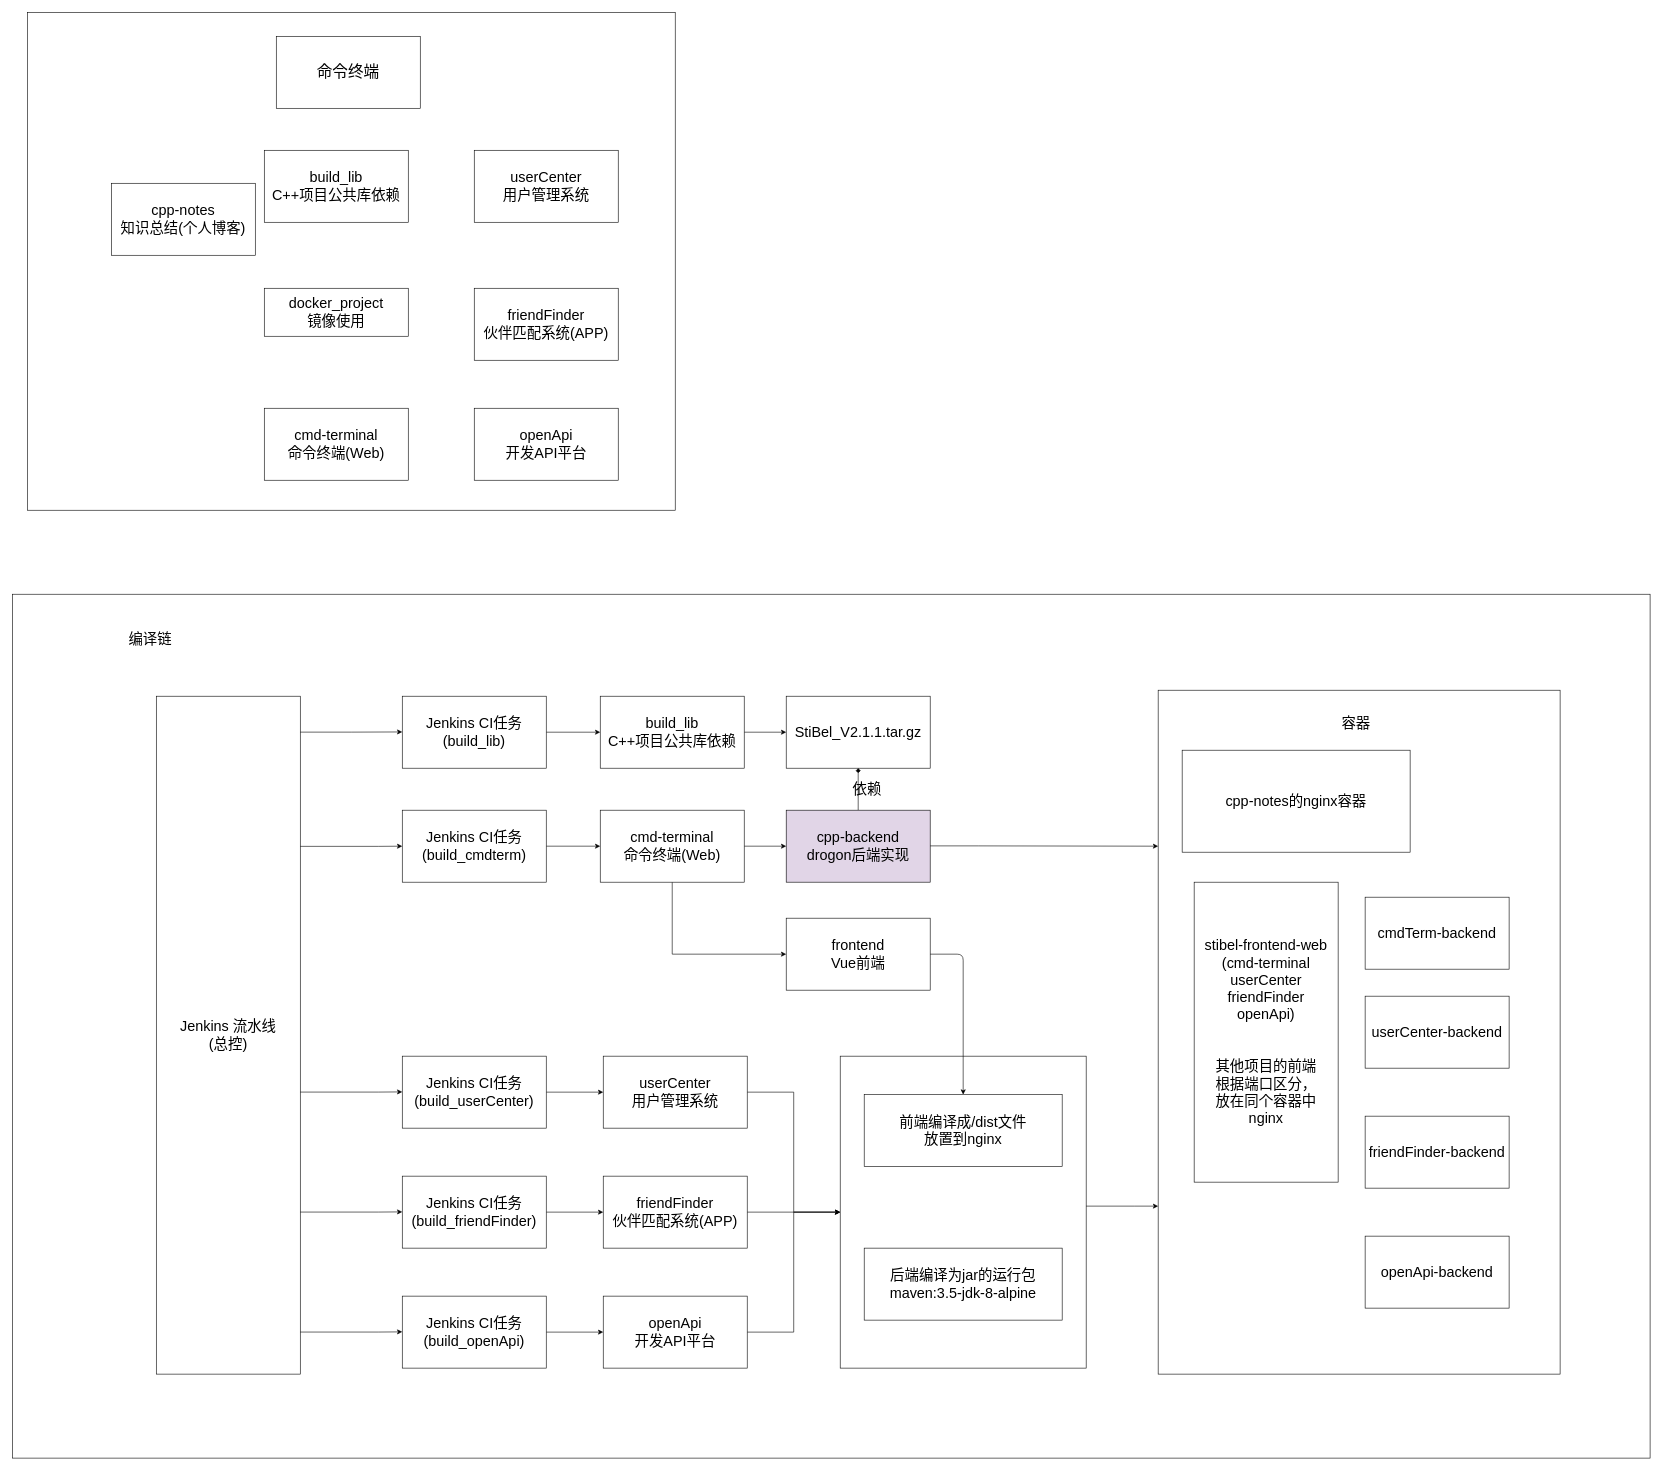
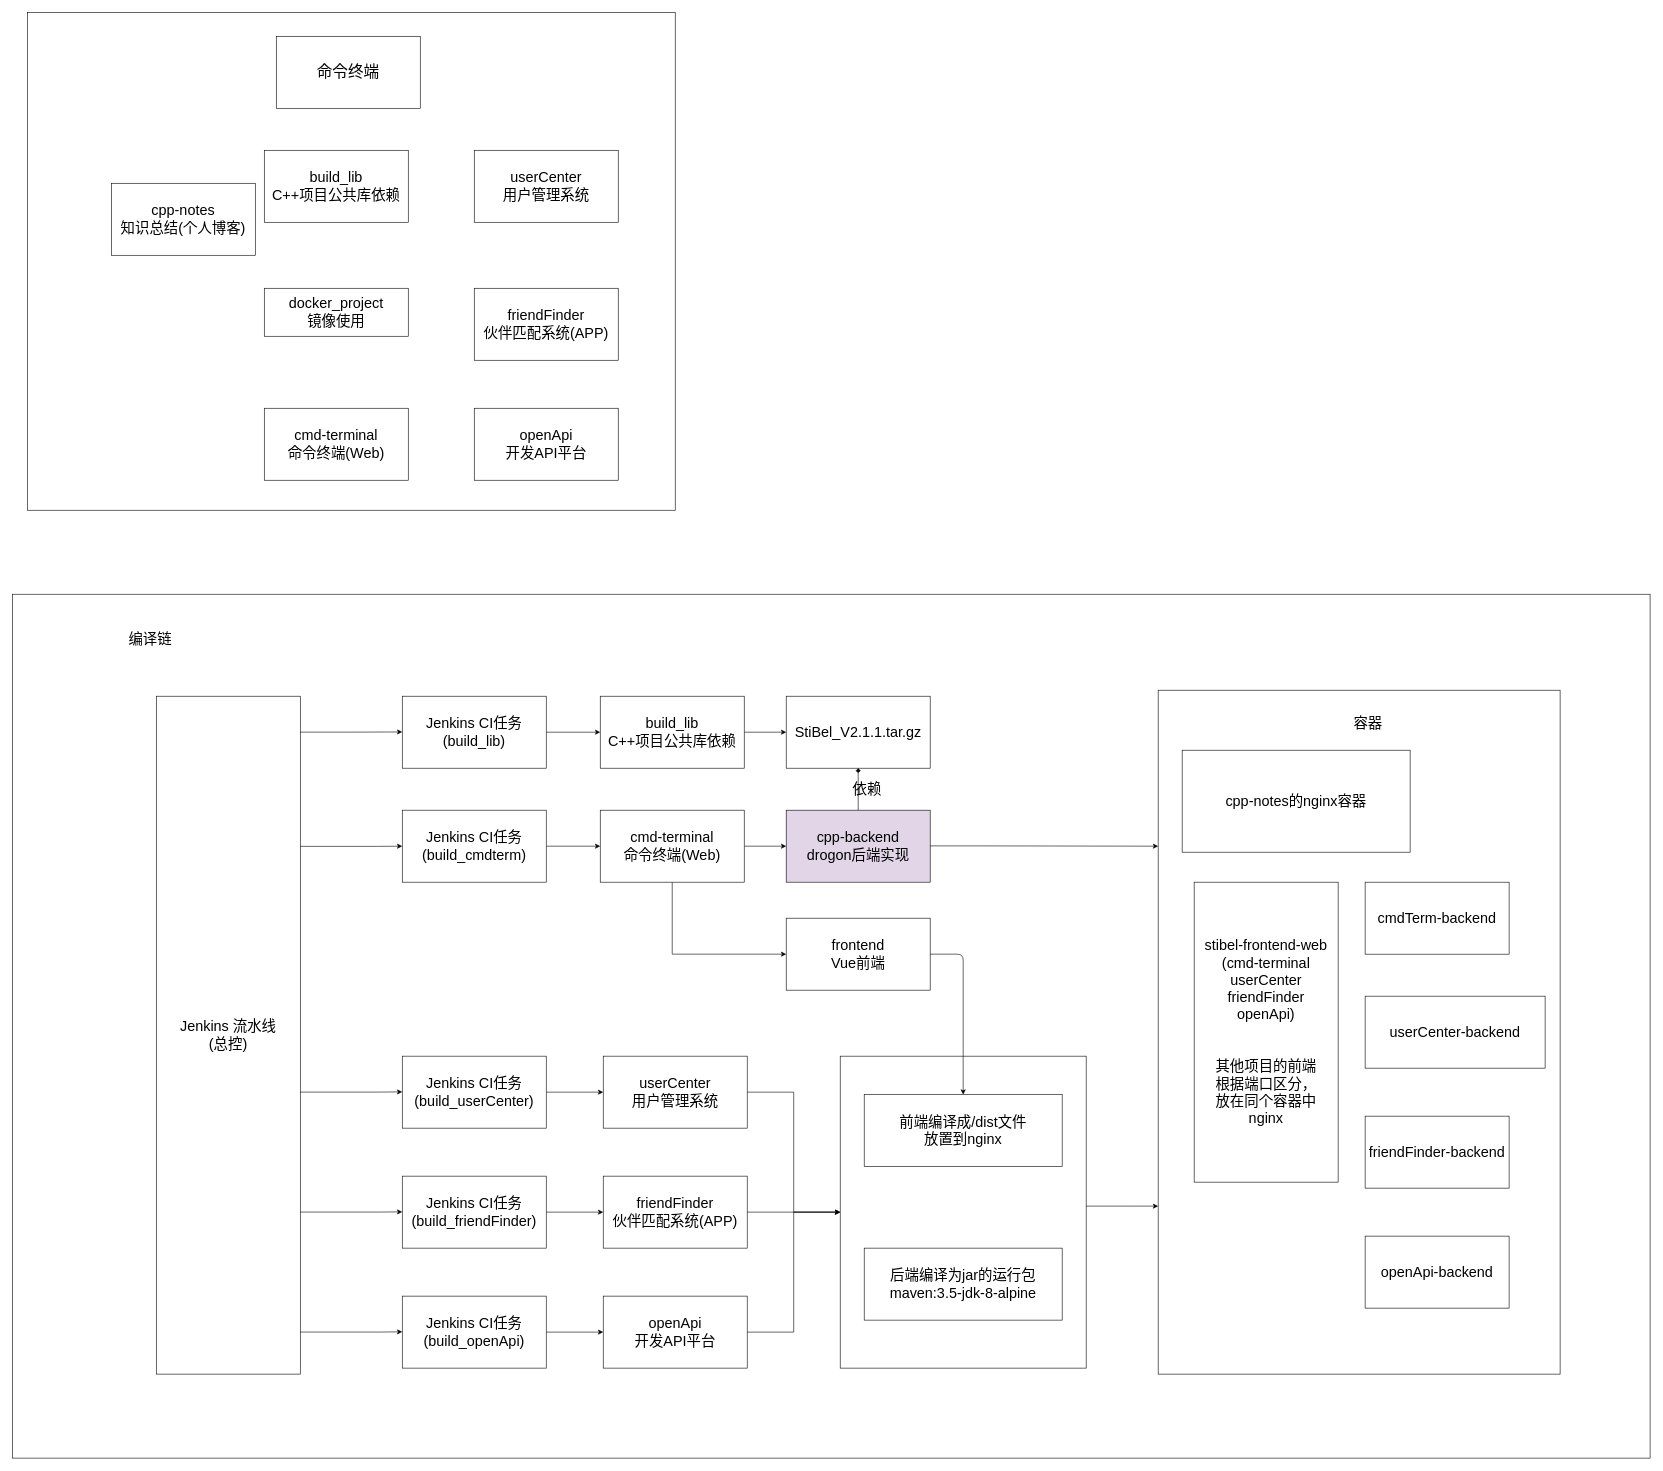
node "容器": moved (1356, 723) -> (1368, 723)
node "cmdTerm-backend": moved (1437, 933) -> (1437, 918)
node "userCenter-backend": size 144x72 -> 180x72
